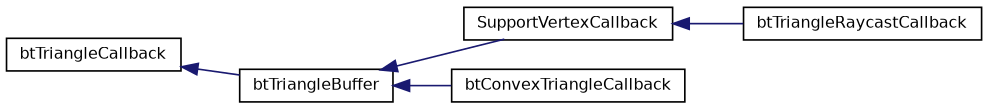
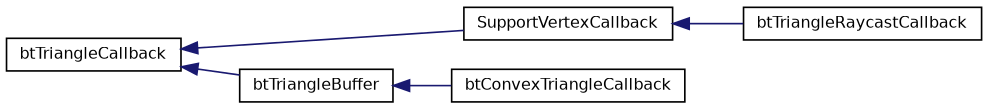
edge "SupportVertexCallback" -> "btTriangleBuffer": now "SupportVertexCallback" -> "btTriangleCallback"
